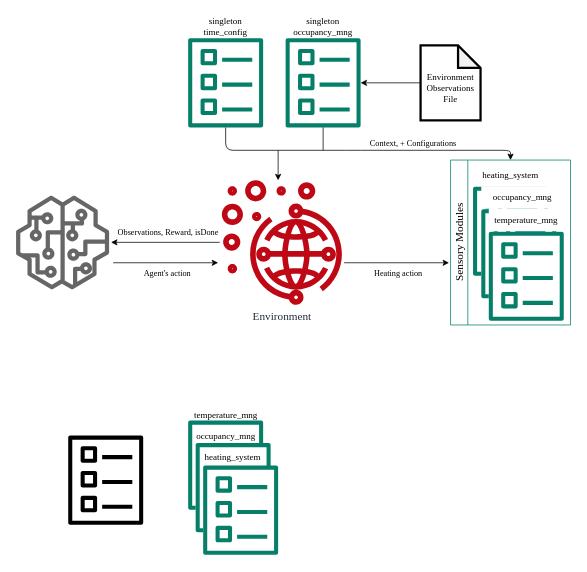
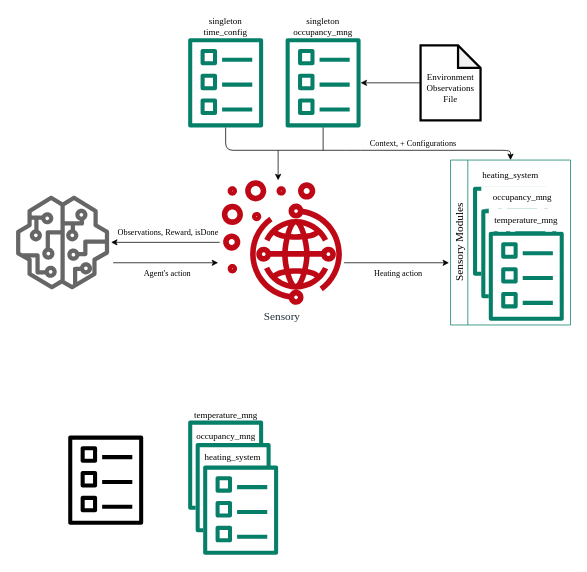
node "Environment": label "Environment" -> "Sensory"
